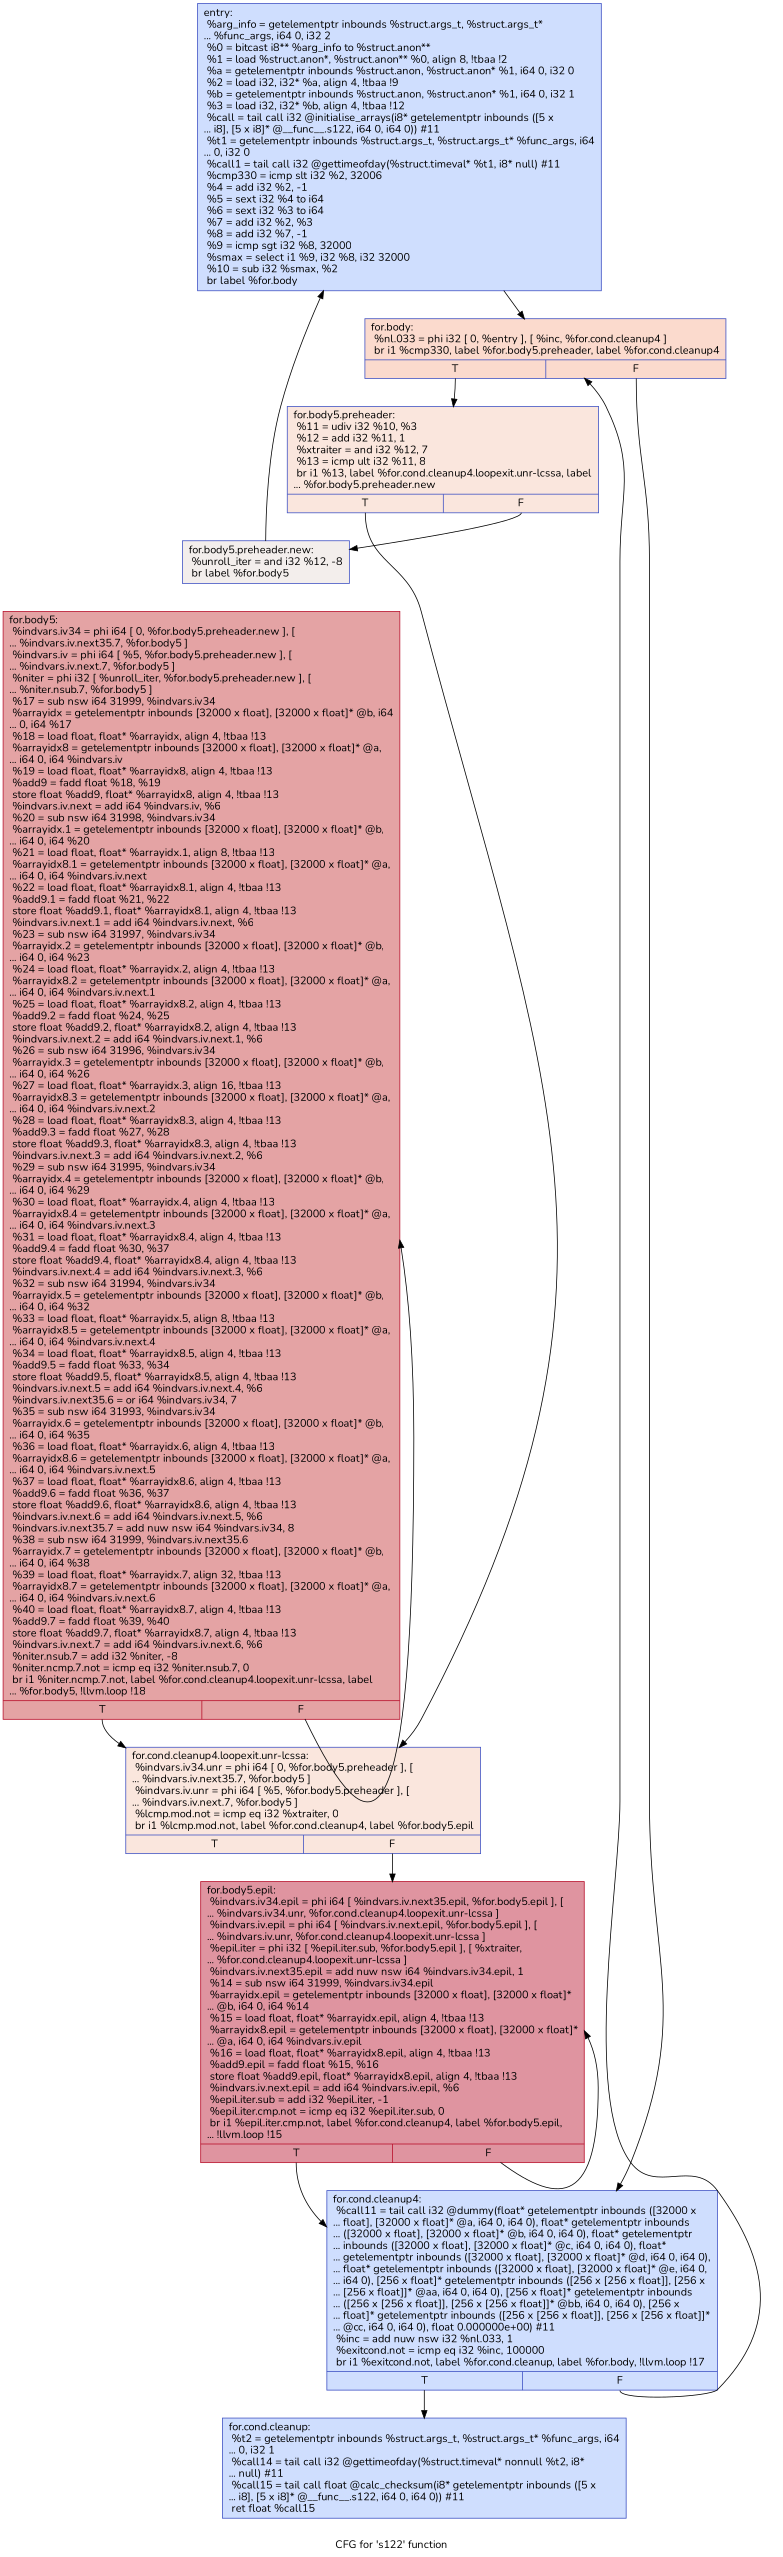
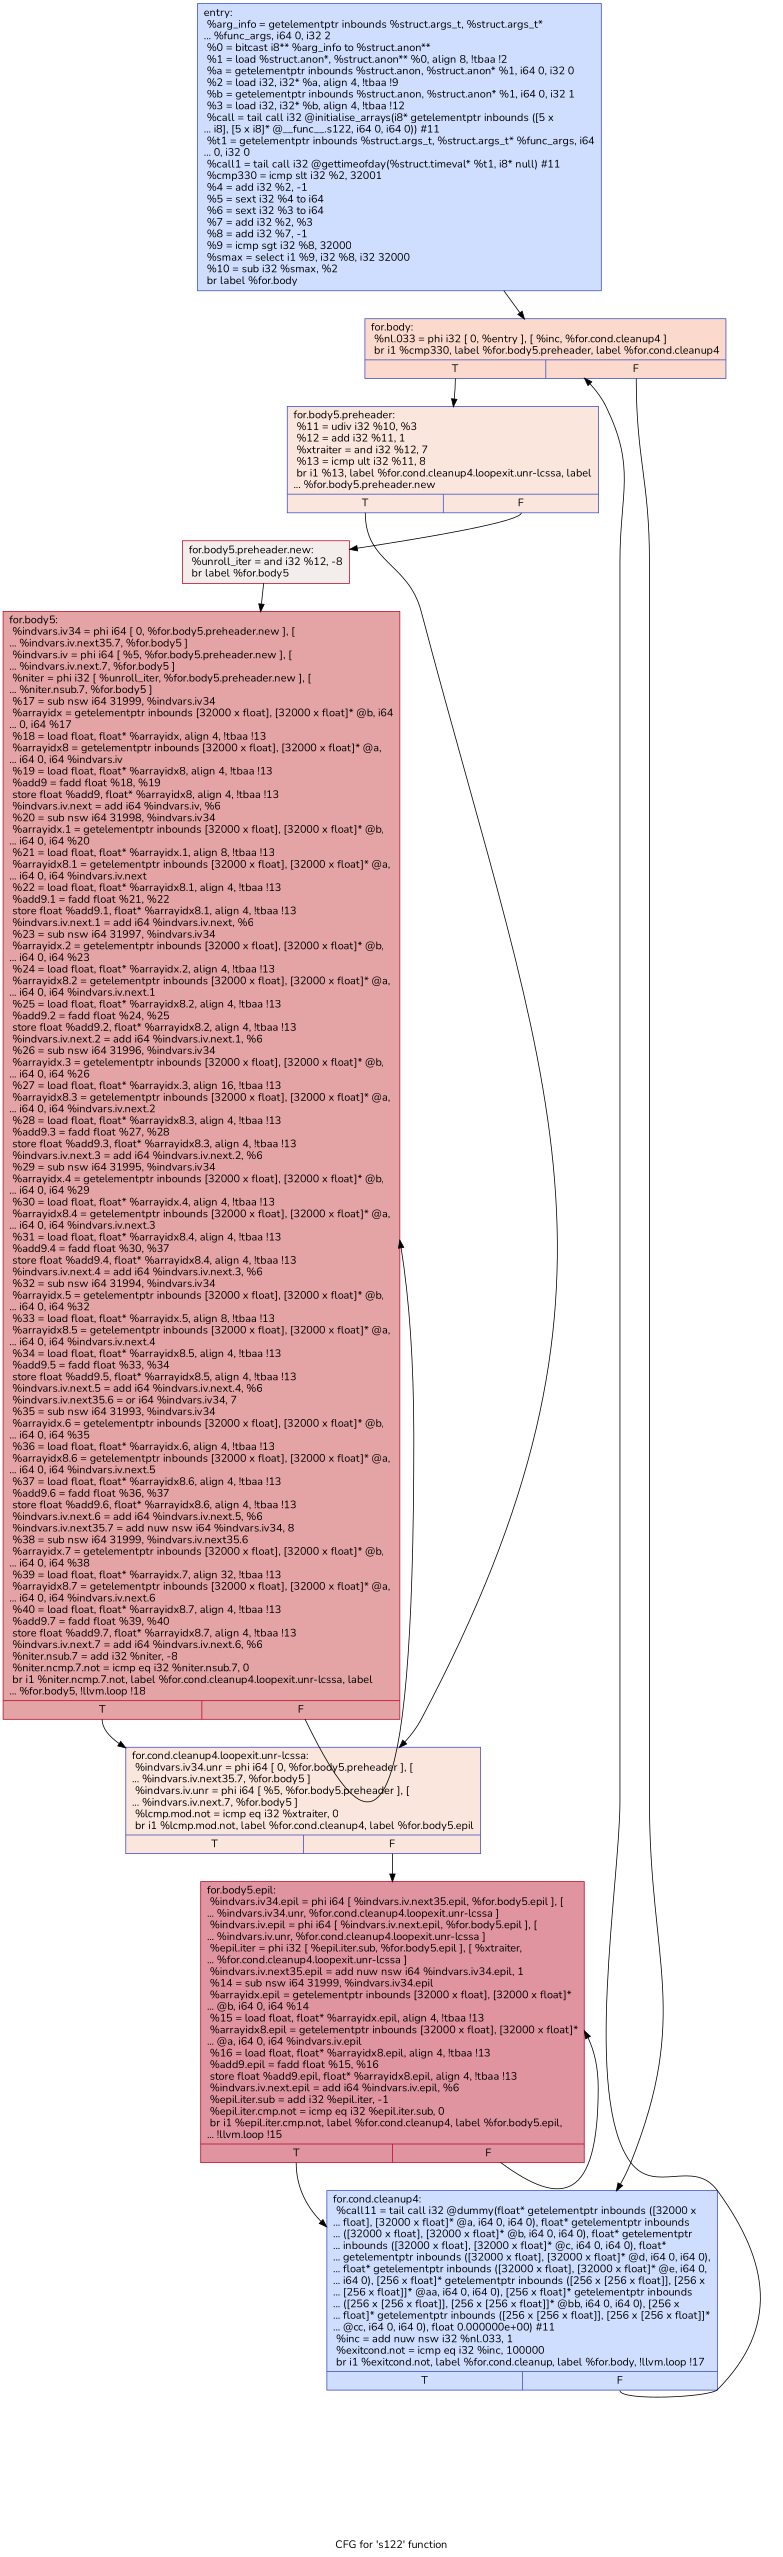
node "entry:": text "%cmp330 = icmp slt i32 %2, 32006" -> "%cmp330 = icmp slt i32 %2, 32001"
edge "for.body5.preheader.new:" -> "entry:": now "for.body5.preheader.new:" -> "for.body5:"
node "for.body5.preheader.new:": color #3d50c3ff -> #b70d28ff
node "for.cond.cleanup:": removed
